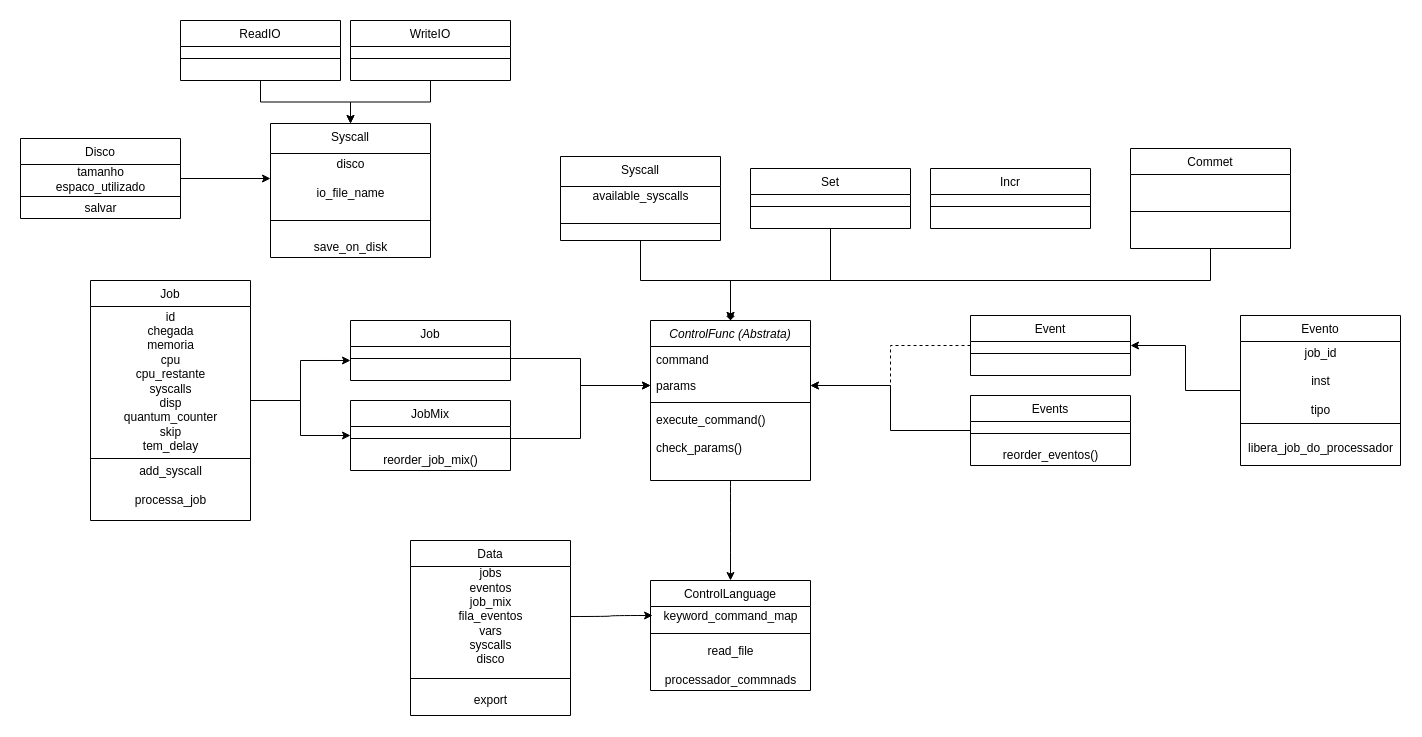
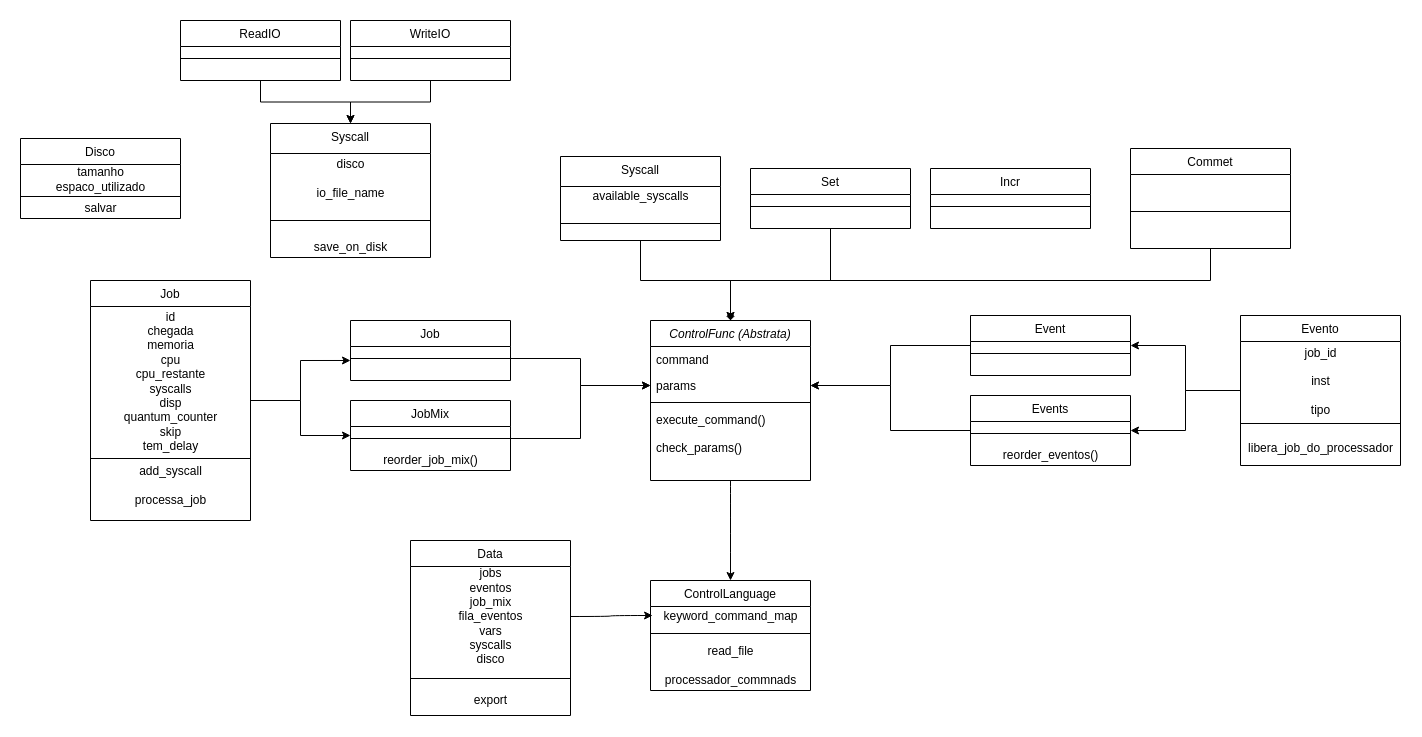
edge "Disco" -> "disco io_file_name": removed
edge "Event" -> "params": style dashed -> solid
edge "Evento" -> "Events": added
